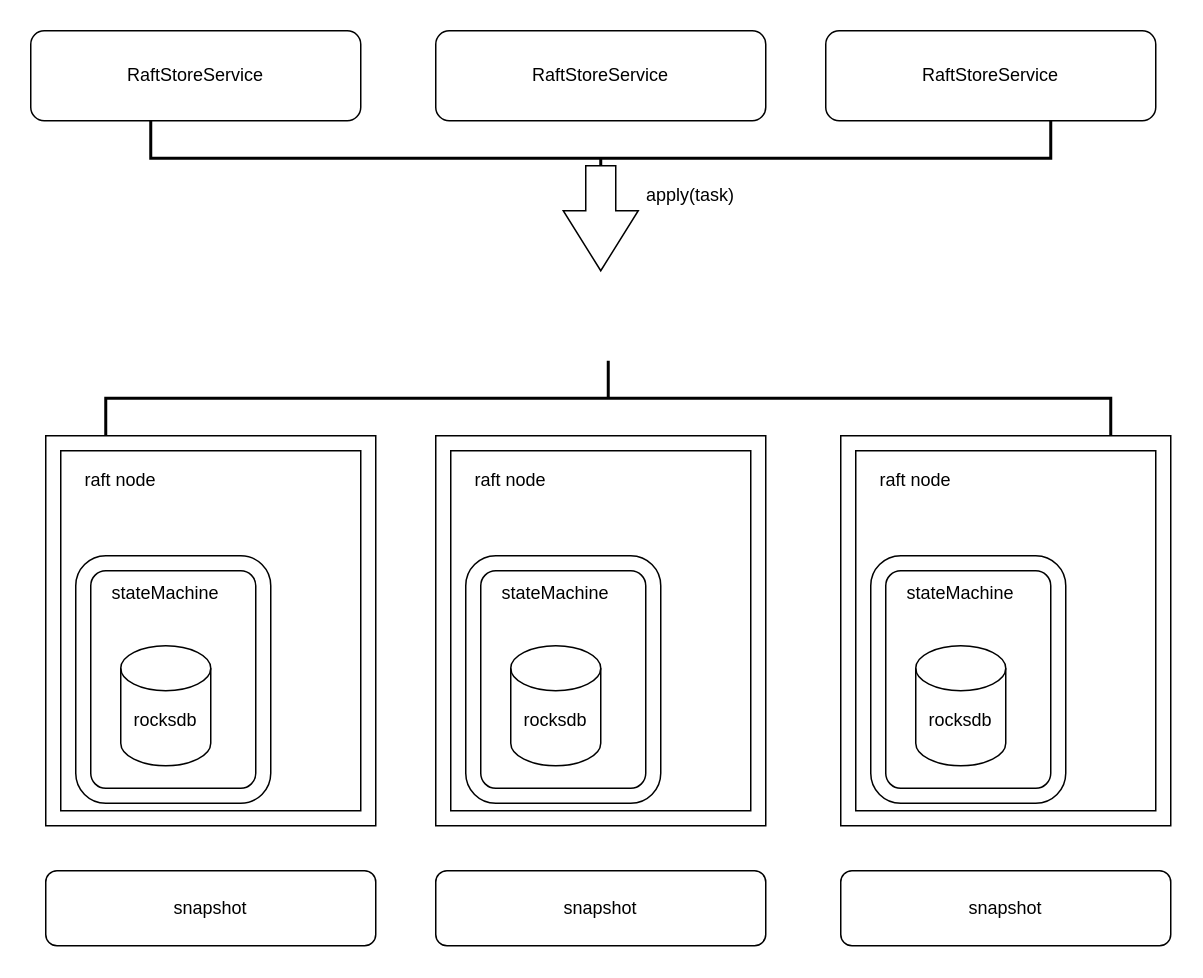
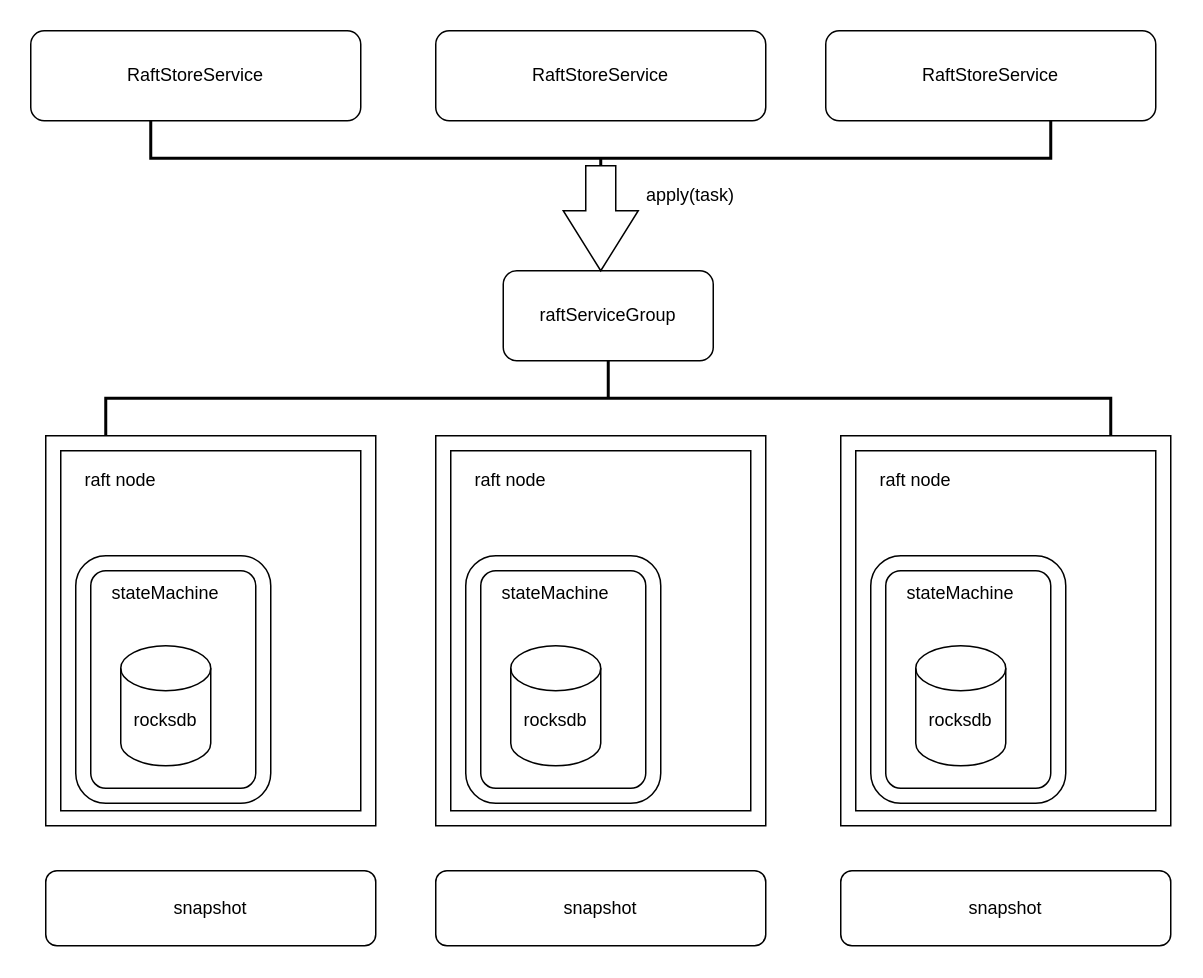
node "raftServiceGroup": added
